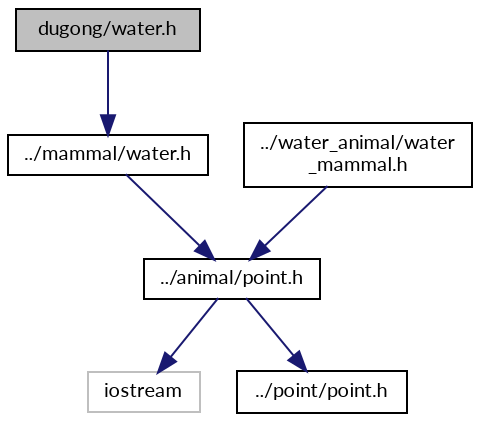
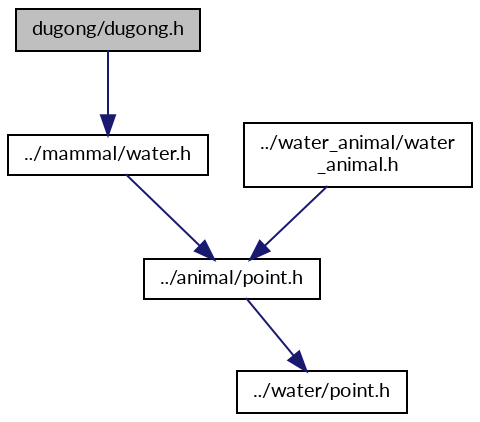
node "dugong/water.h": label "dugong/water.h" -> "dugong/dugong.h"
node "../water_animal/water _mammal.h": label "../water_animal/water _mammal.h" -> "../water_animal/water _animal.h"
node "iostream": removed
node "../point/point.h": label "../point/point.h" -> "../water/point.h"
